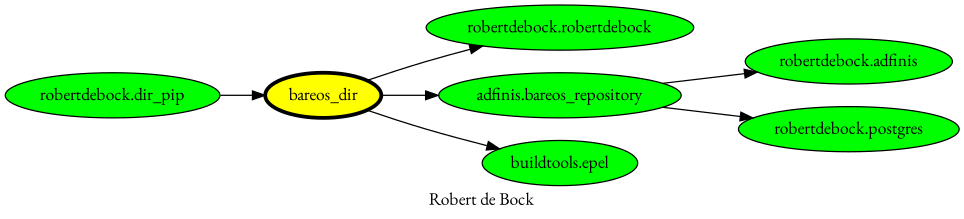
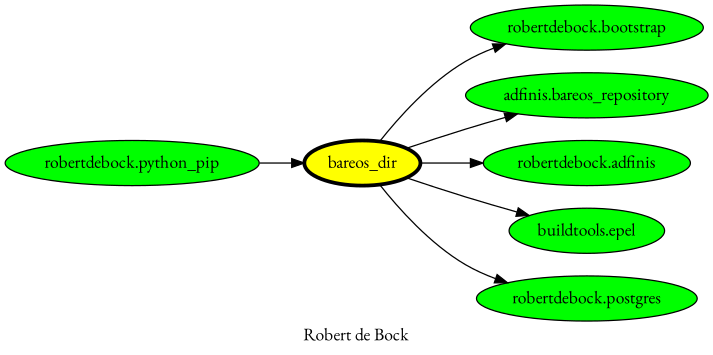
node "robertdebock.robertdebock": label "robertdebock.robertdebock" -> "robertdebock.bootstrap"
edge "adfinis.bareos_repository" -> "robertdebock.adfinis": now "bareos_dir" -> "robertdebock.adfinis"
node "robertdebock.dir_pip": label "robertdebock.dir_pip" -> "robertdebock.python_pip"
edge "adfinis.bareos_repository" -> "robertdebock.postgres": now "bareos_dir" -> "robertdebock.postgres"
